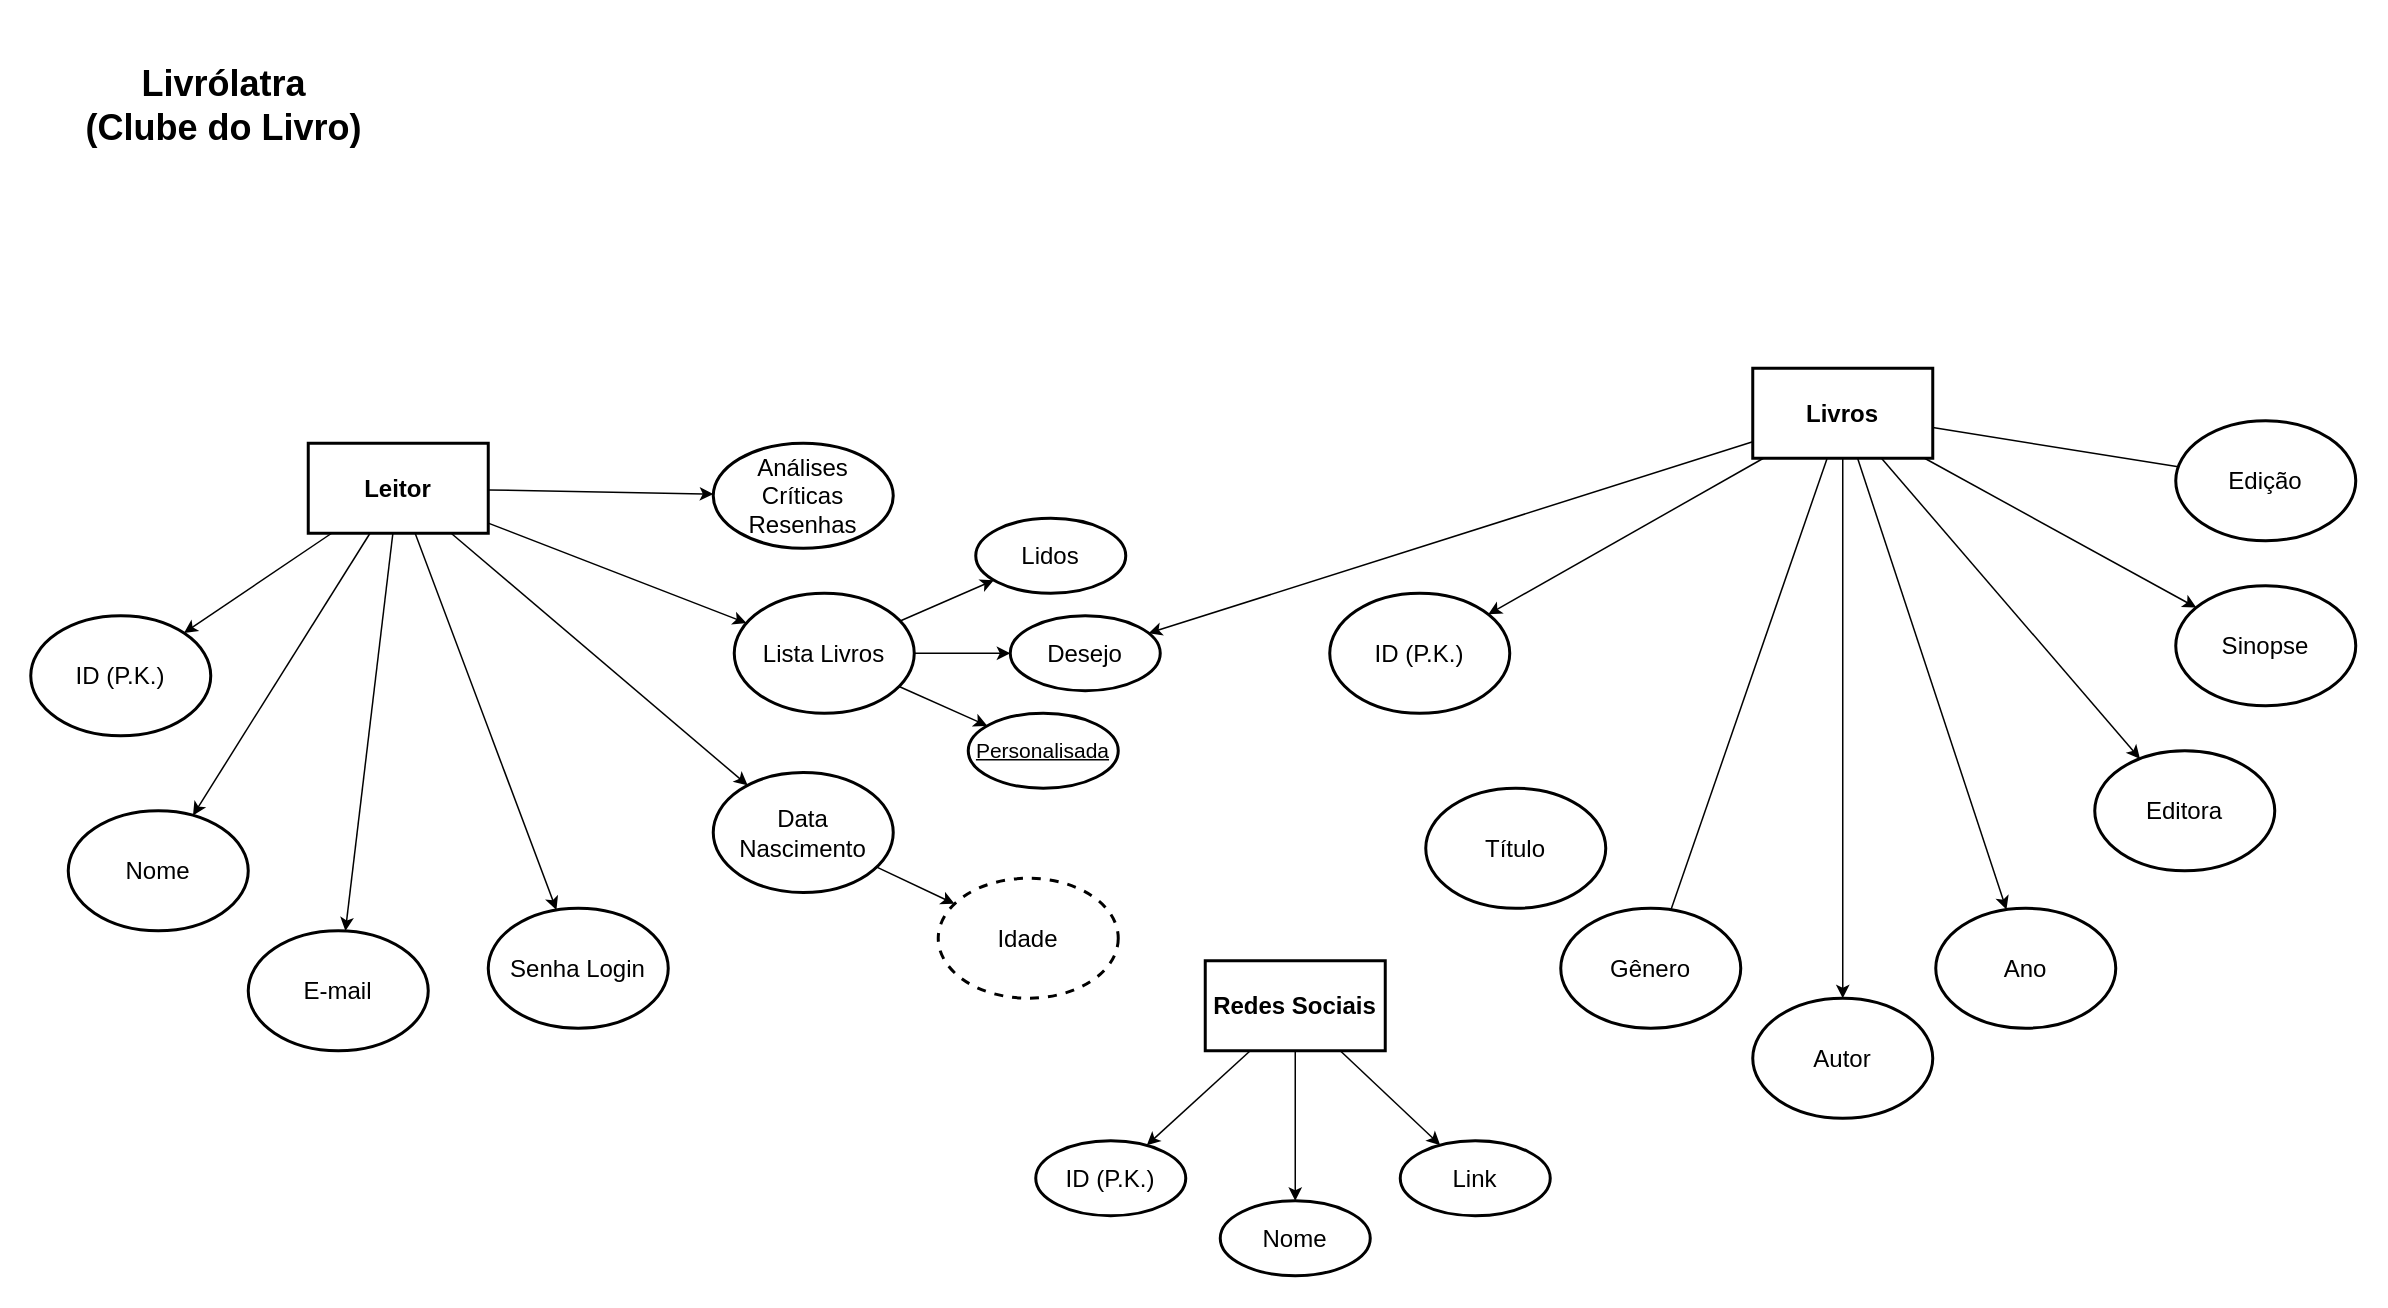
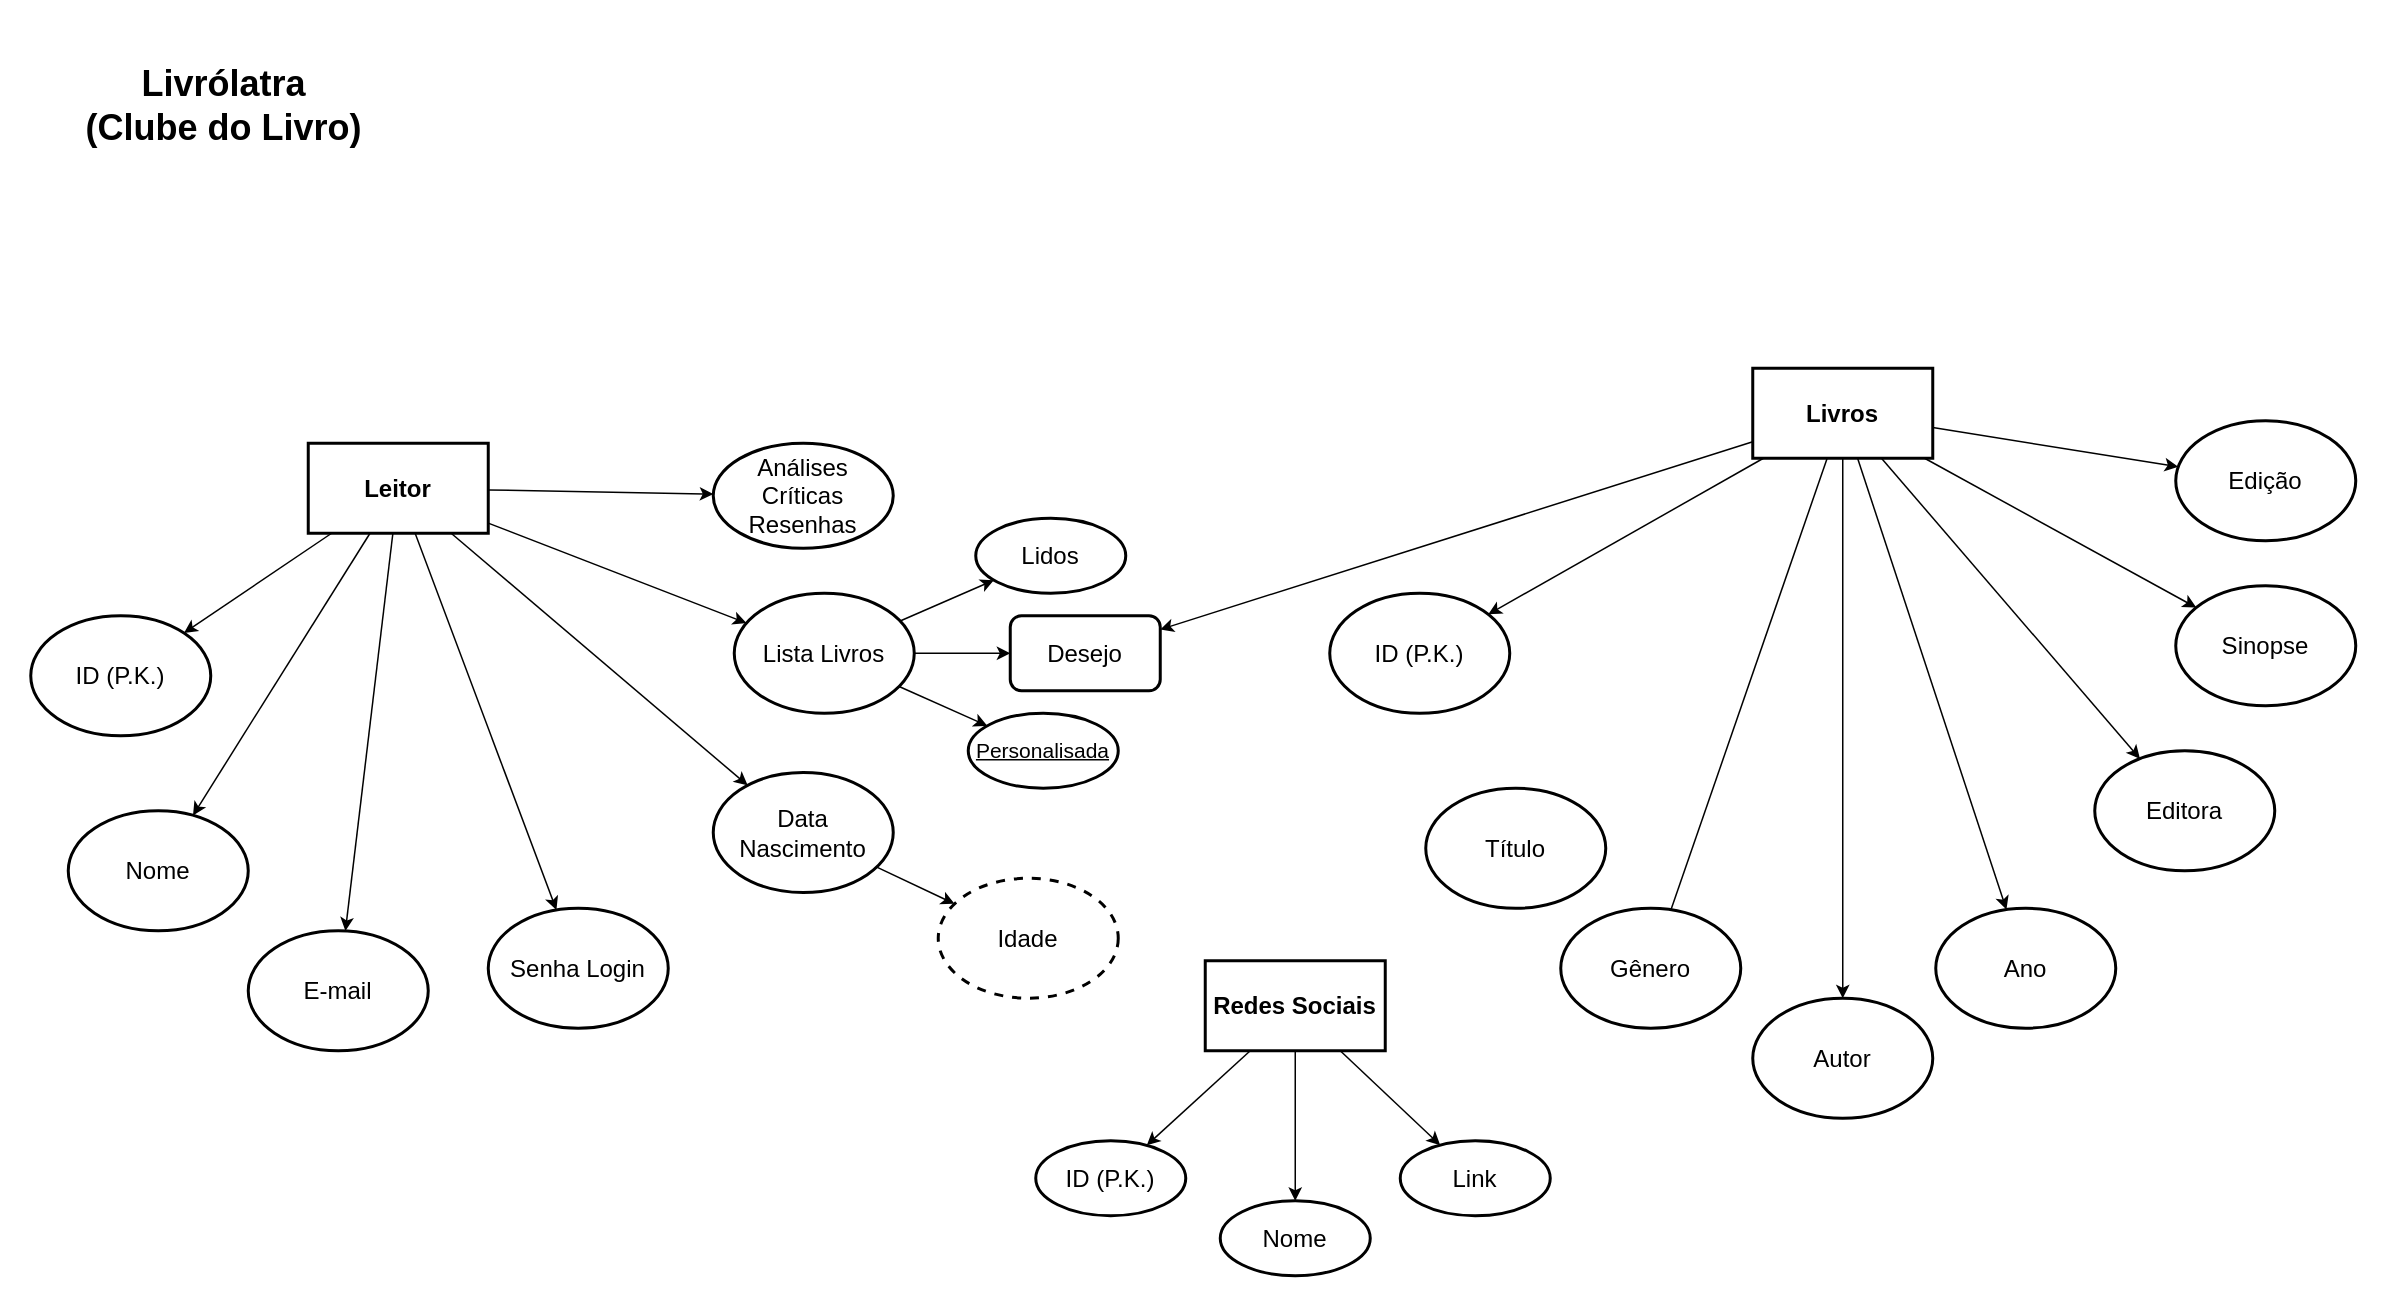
edge "Livros" -- "Edição": arrowhead none -> classic
node "Desejo": shape ellipse -> rounded rectangle
